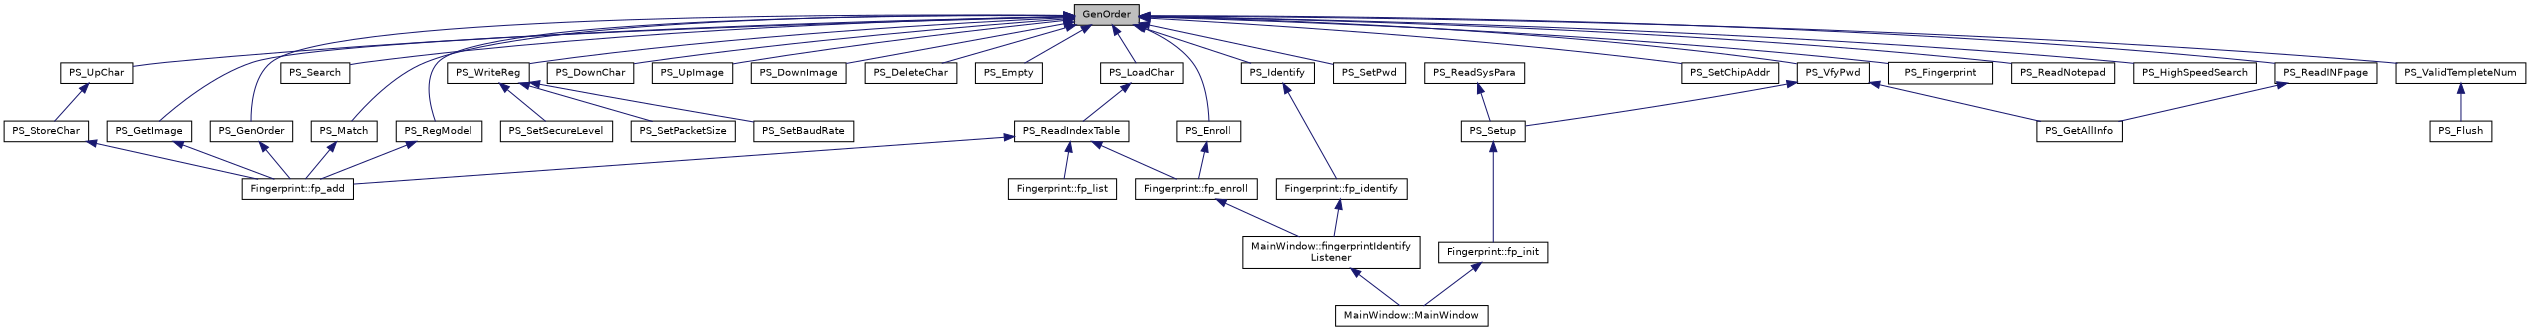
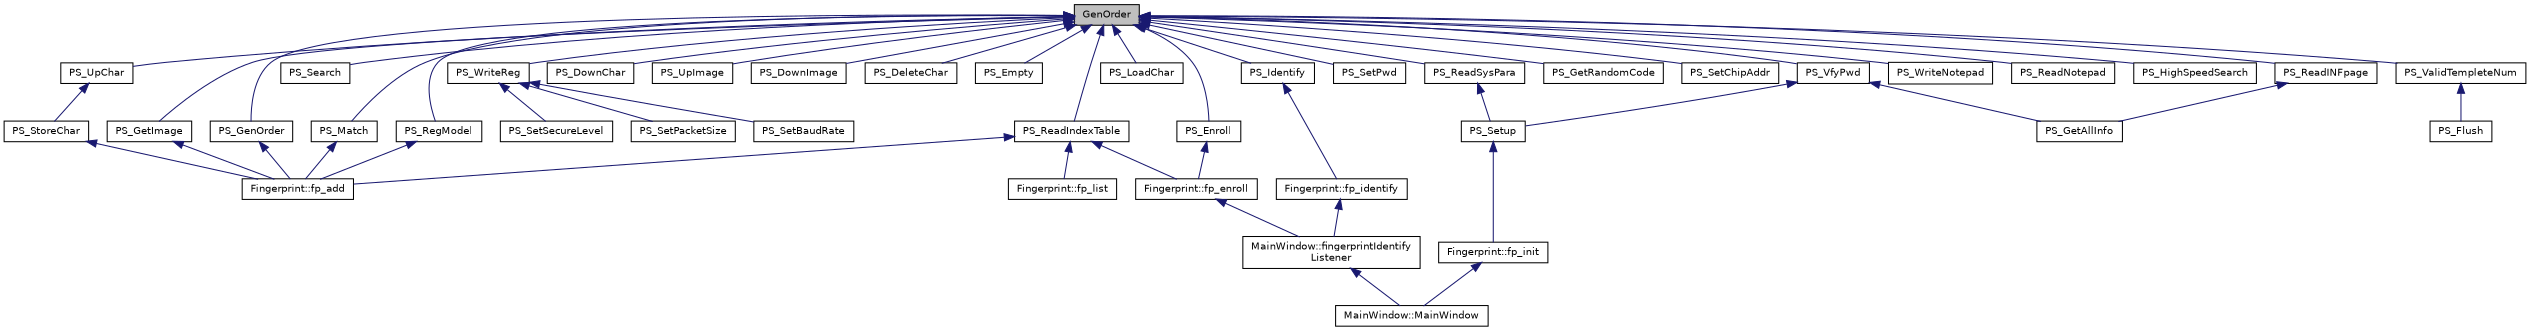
edge "PS_ReadSysPara" -> "GenOrder": added
node "PS_GetRandomCode": added
node "PS_Fingerprint": label "PS_Fingerprint" -> "PS_WriteNotepad"
edge "PS_ReadIndexTable" -> "PS_LoadChar": now "PS_ReadIndexTable" -> "GenOrder"
